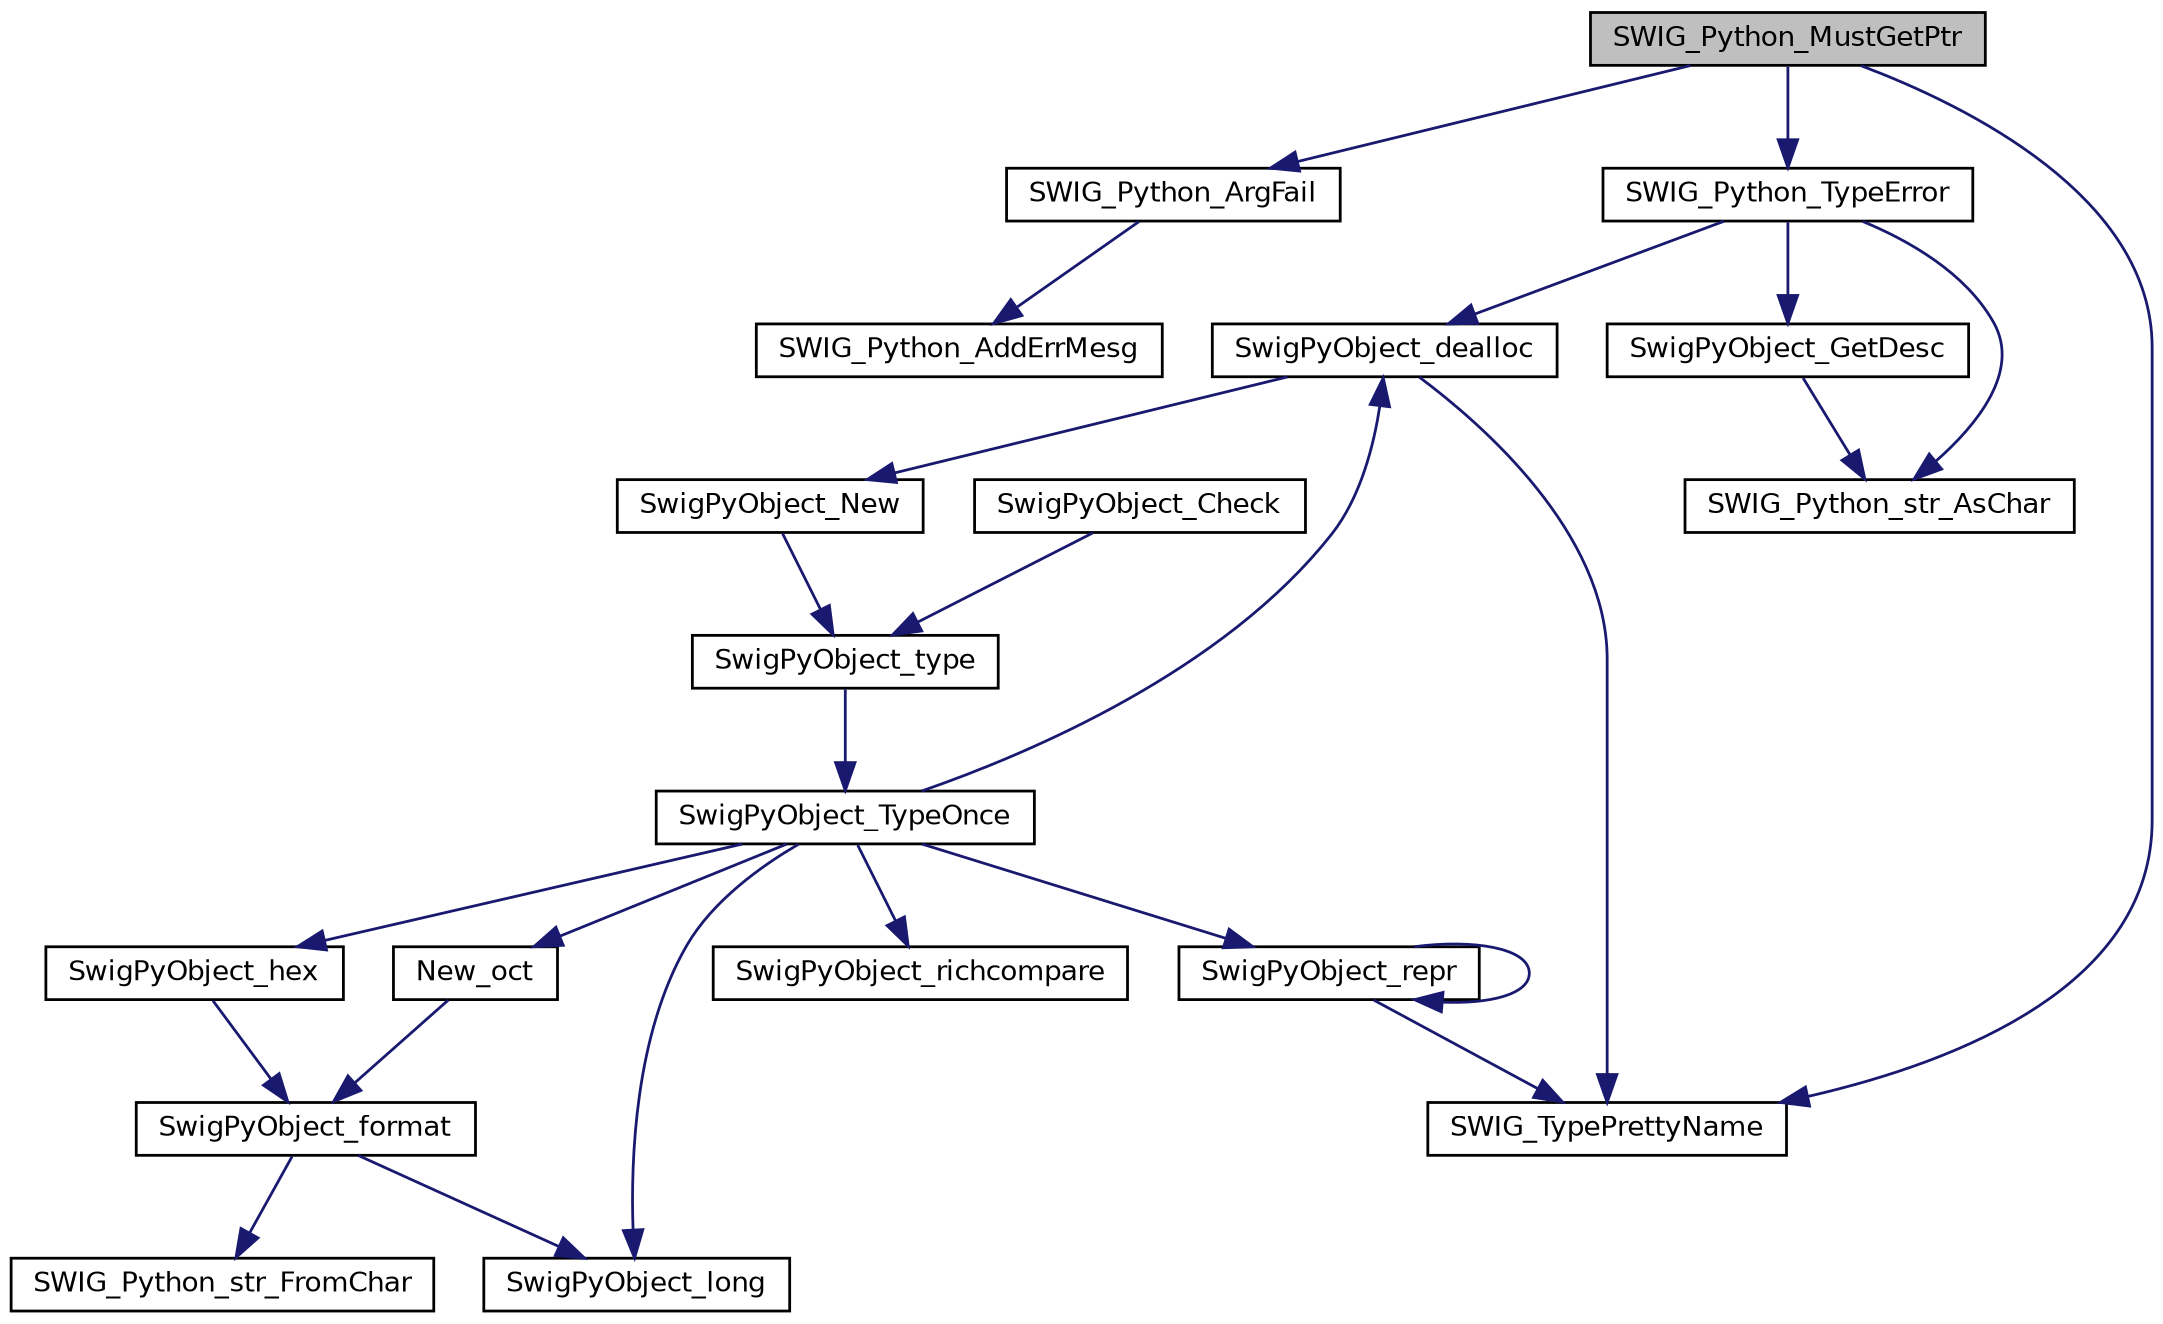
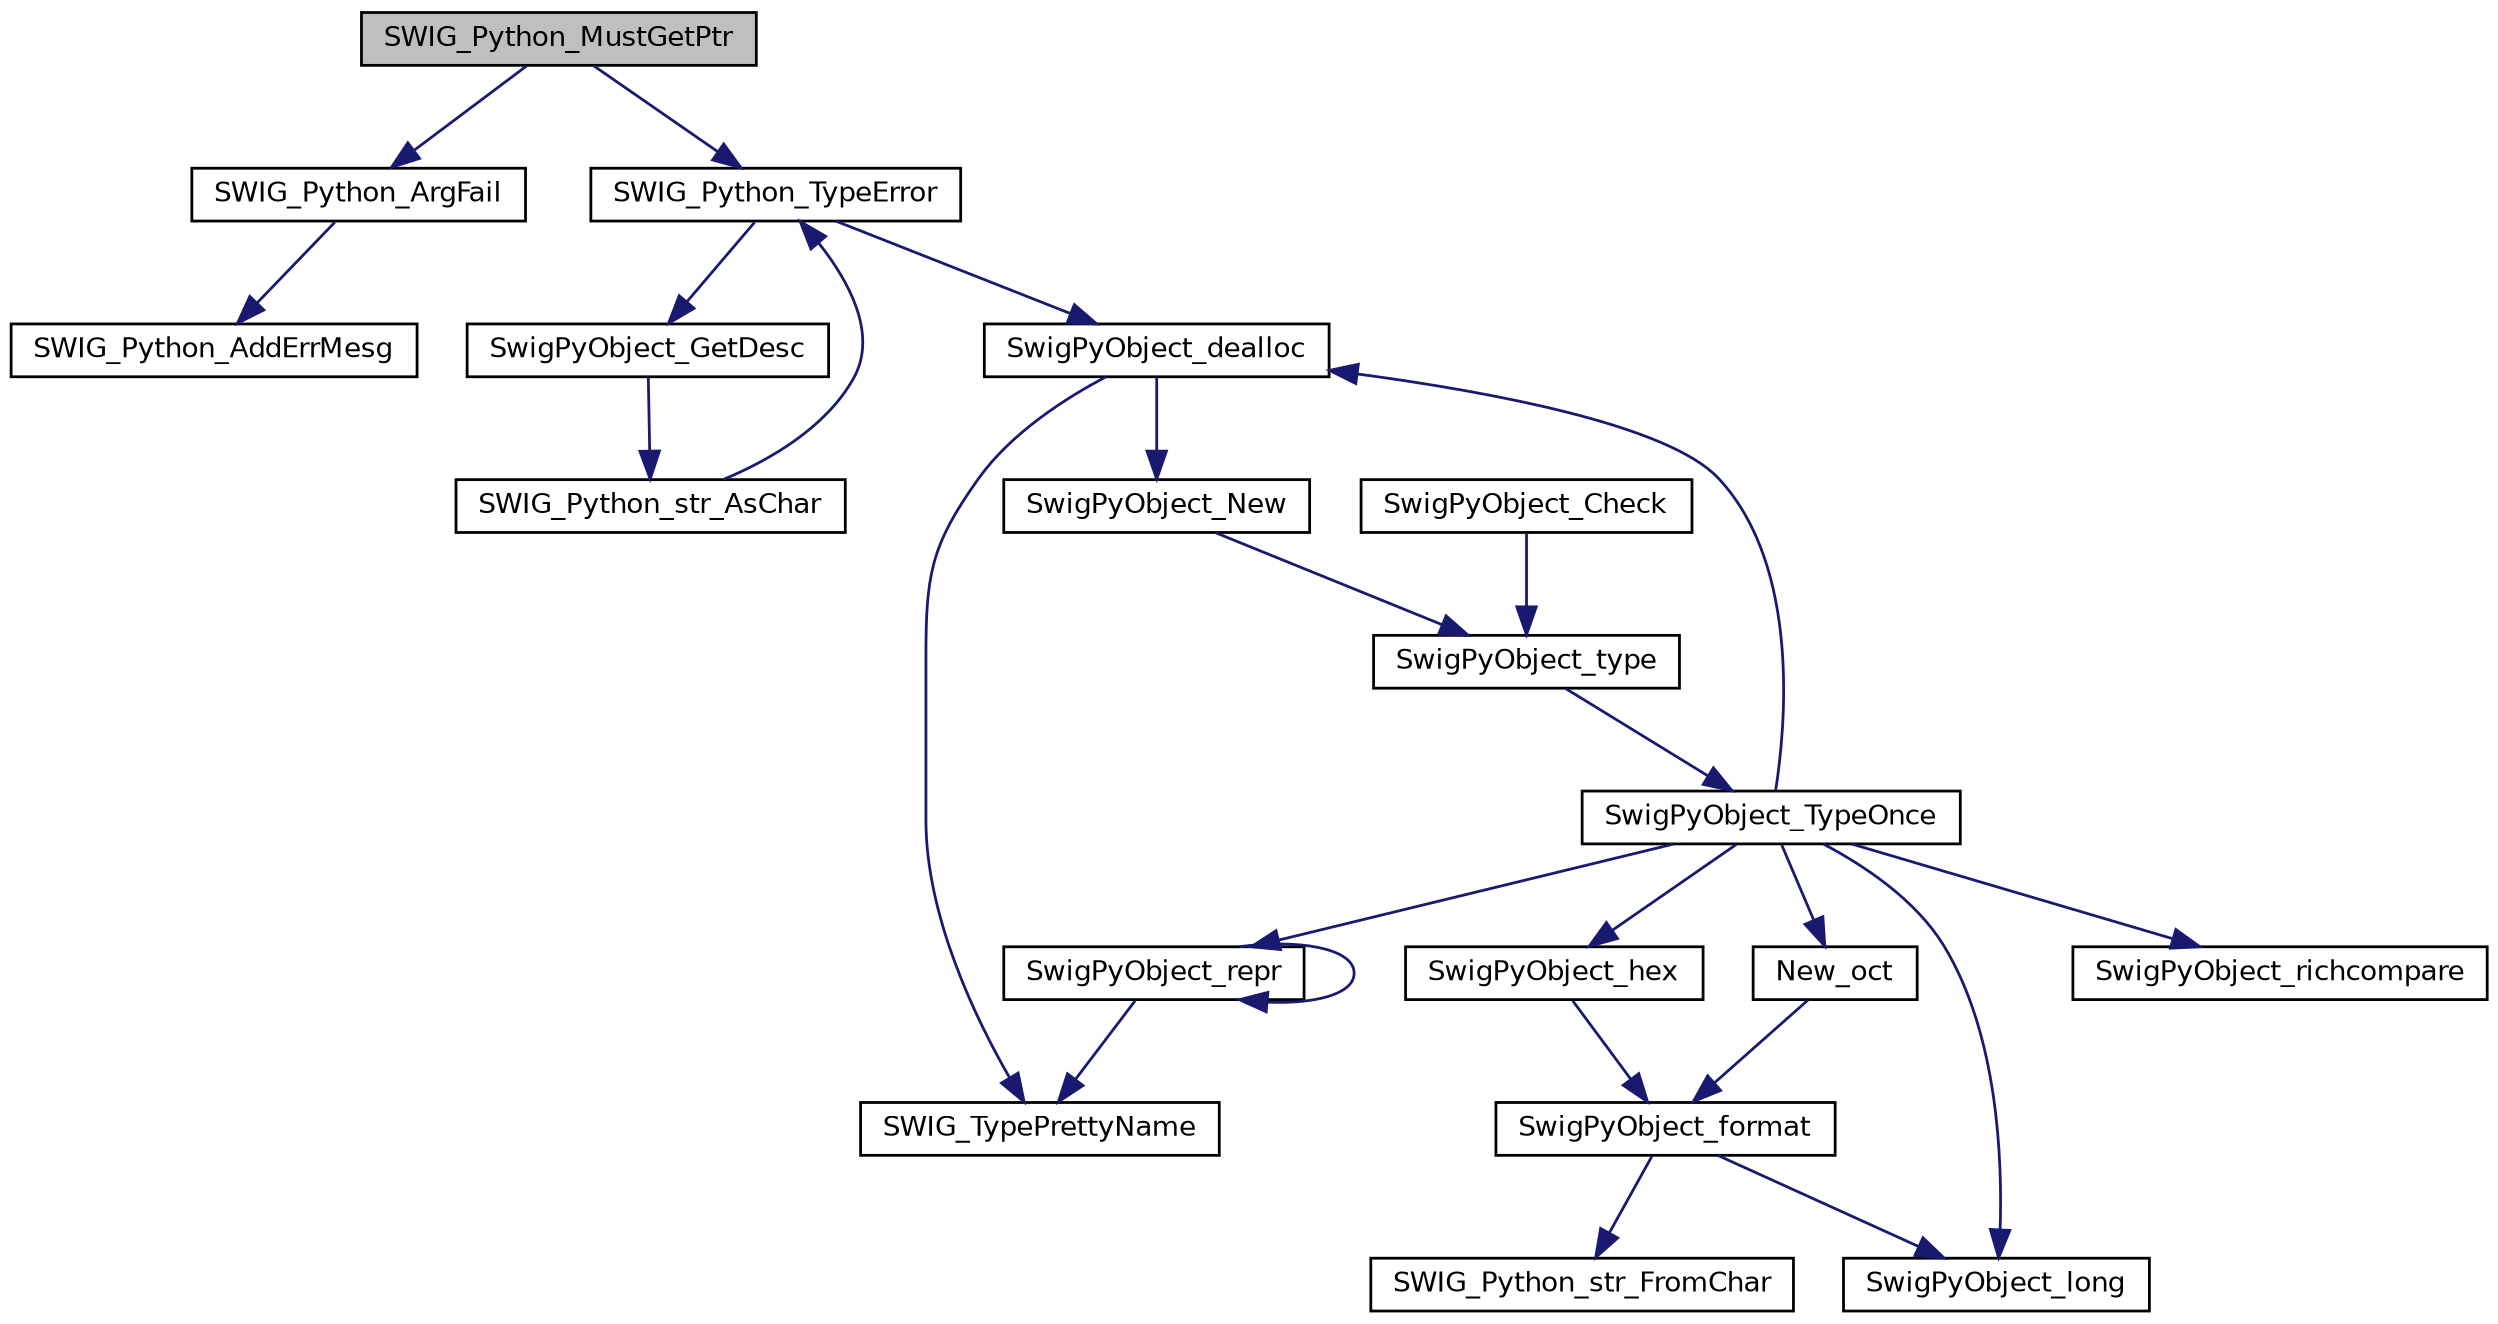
edge "SWIG_Python_TypeError" -> "SWIG_Python_str_AsChar": reversed
edge "SWIG_Python_MustGetPtr" -> "SWIG_TypePrettyName": removed
